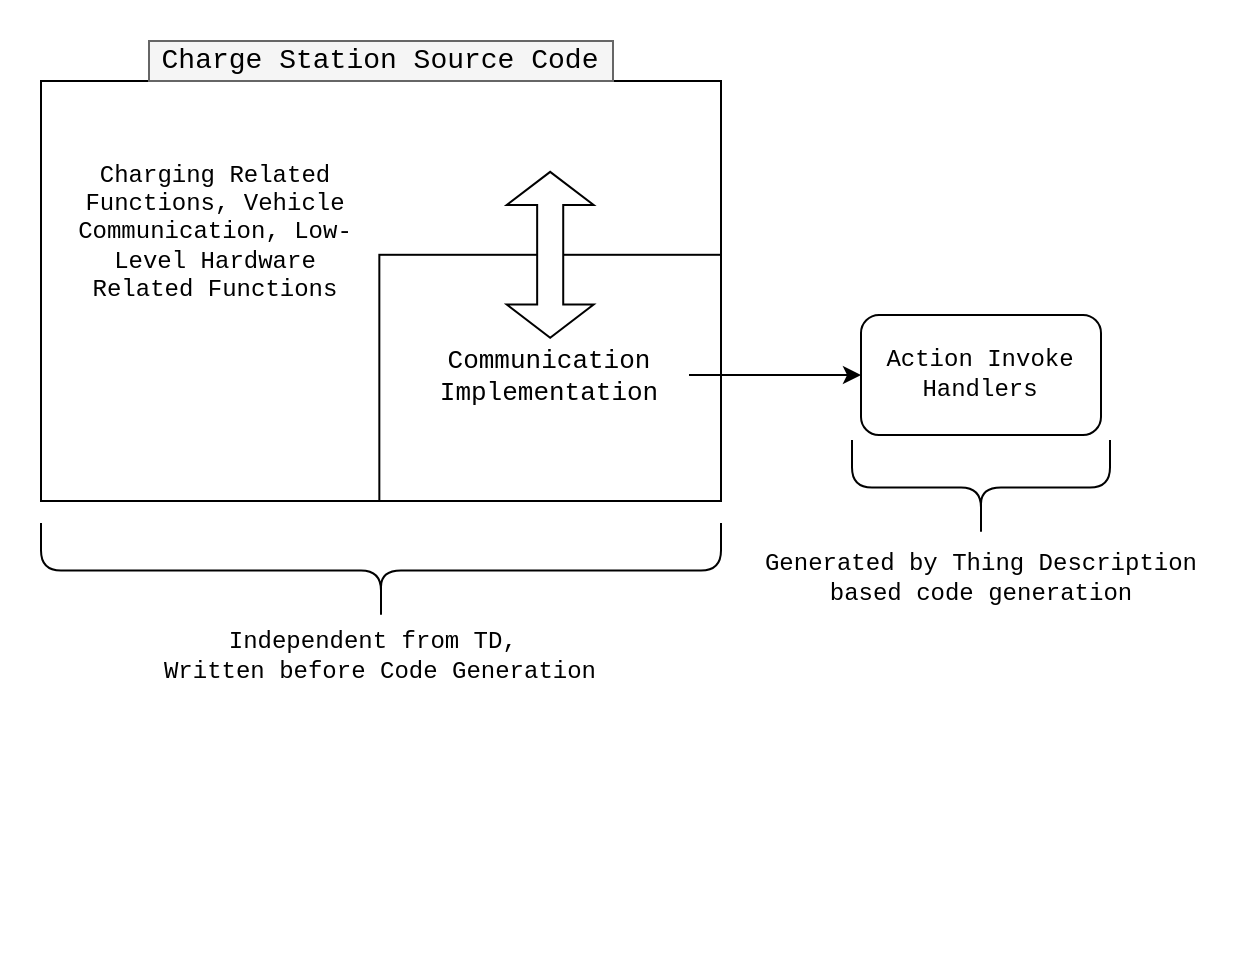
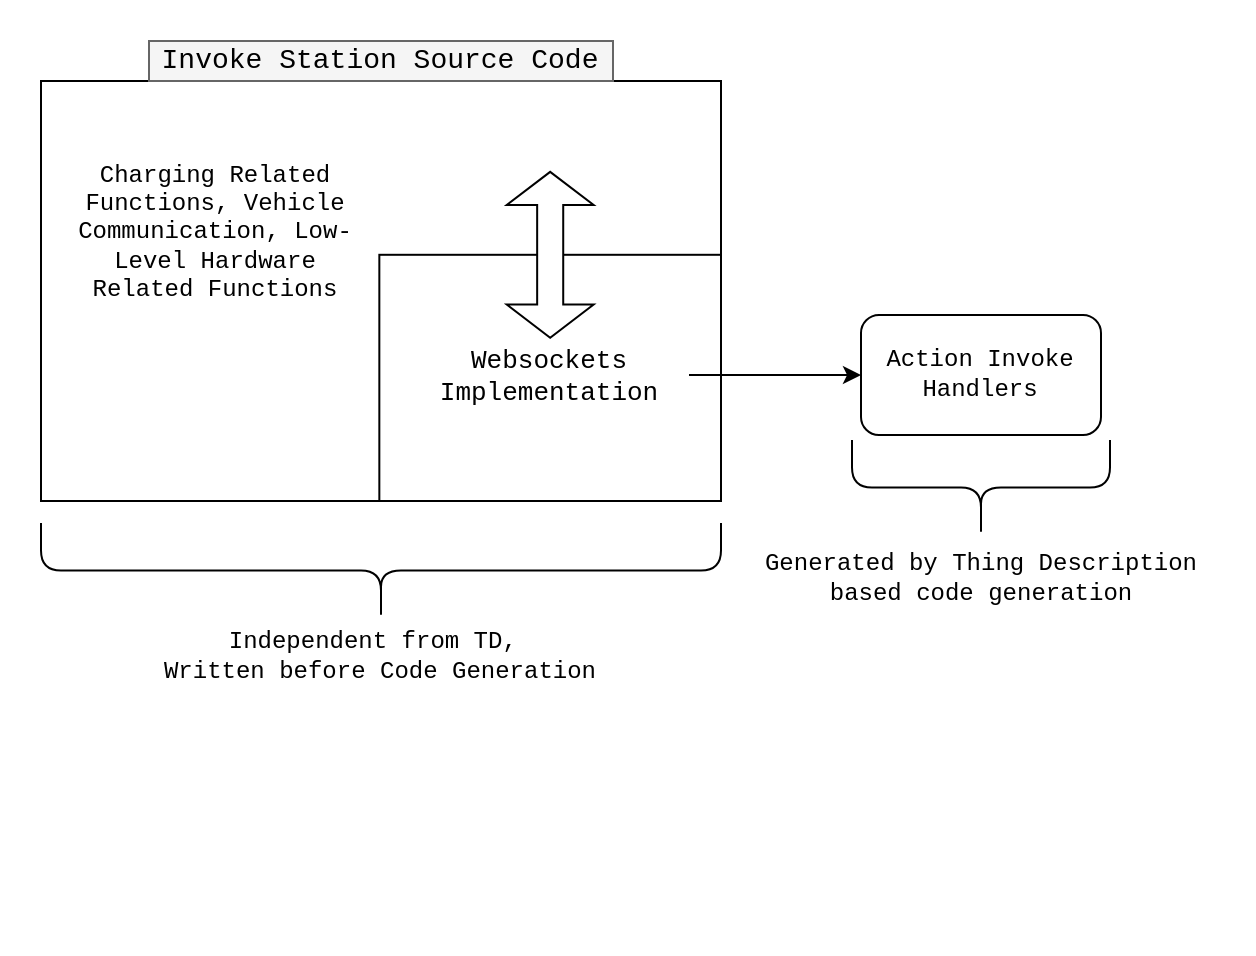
node "Charge Station Source Code": label "Charge Station Source Code" -> "Invoke Station Source Code"
node "Communication Implementation": label "Communication Implementation" -> "Websockets Implementation"
